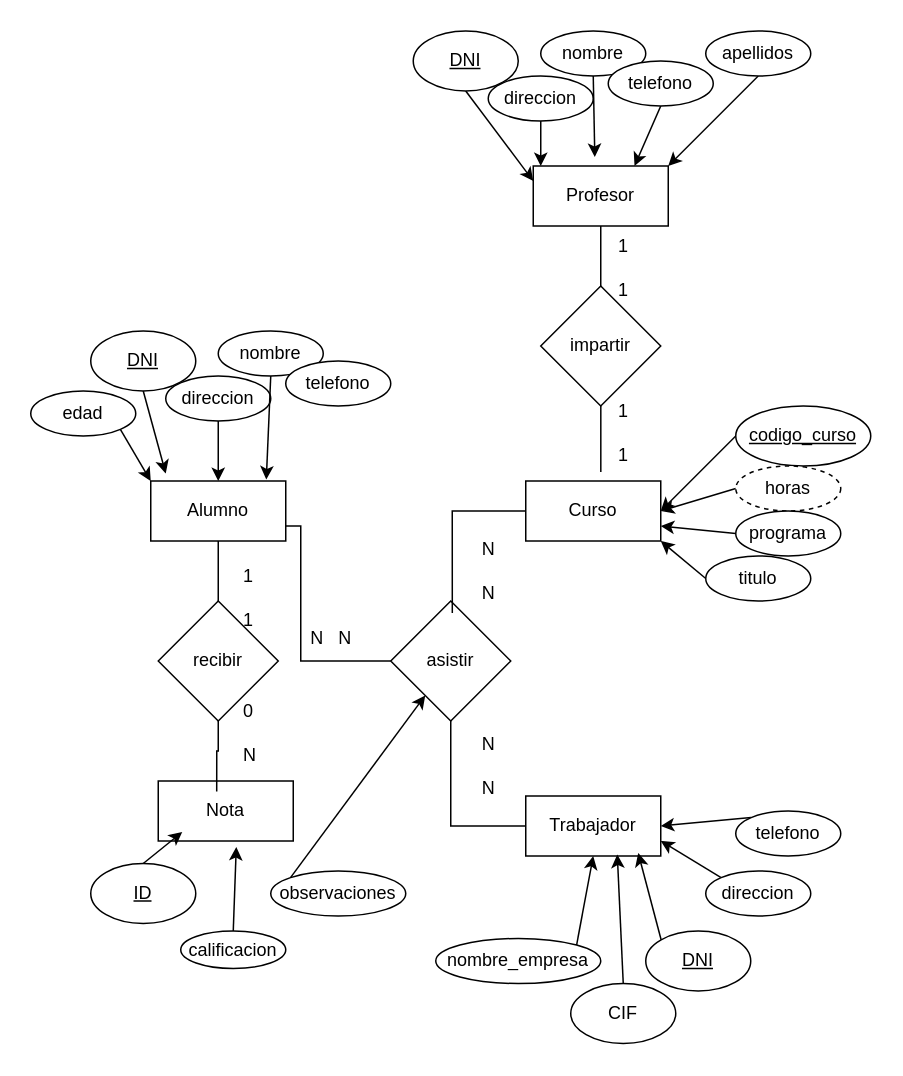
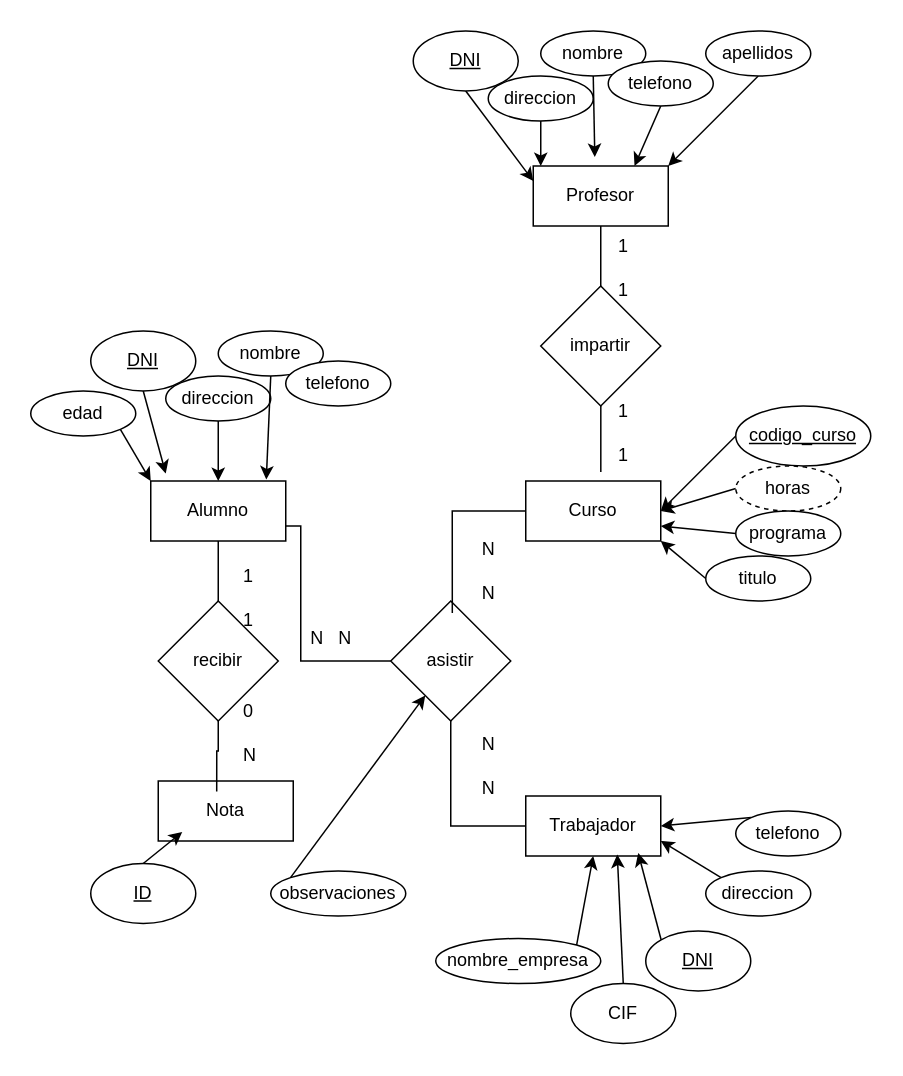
edge "calificacion" -> "Nota": removed
node "calificacion": removed
